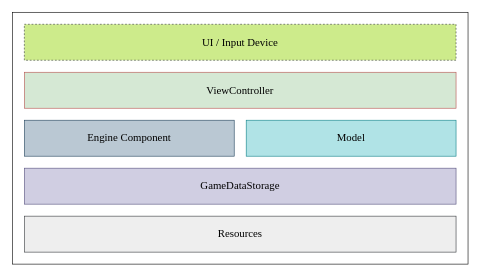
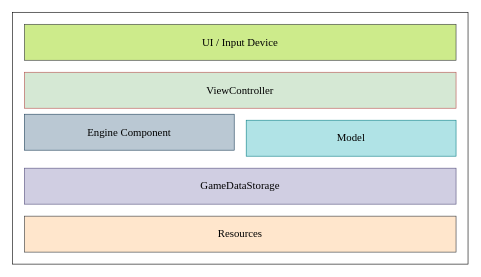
node "UI / Input Device": style dashed -> solid
node "Engine Component": moved (129, 138) -> (129, 132)
node "Resources": fillcolor #eeeeee -> #ffe6cc
